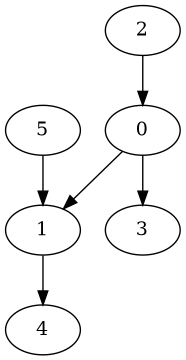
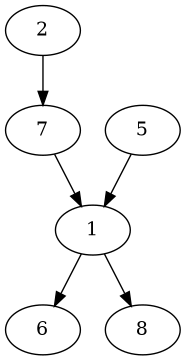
node "0": label "0" -> "7"
node "3": removed
node "4": label "4" -> "8"
node "6": added
